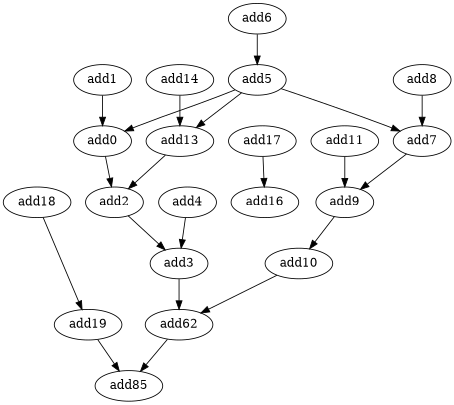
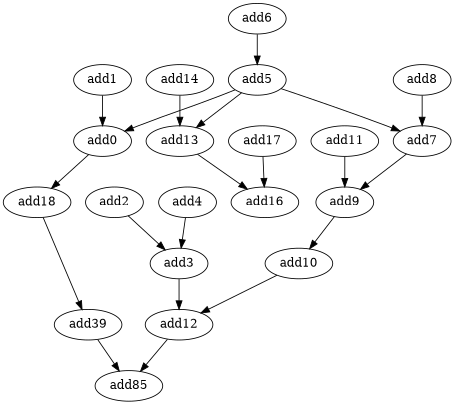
edge "add0" -> "add2": now "add0" -> "add18"
edge "add13" -> "add2": now "add13" -> "add16"
node "add19": label "add19" -> "add39"
node "add62": label "add62" -> "add12"
